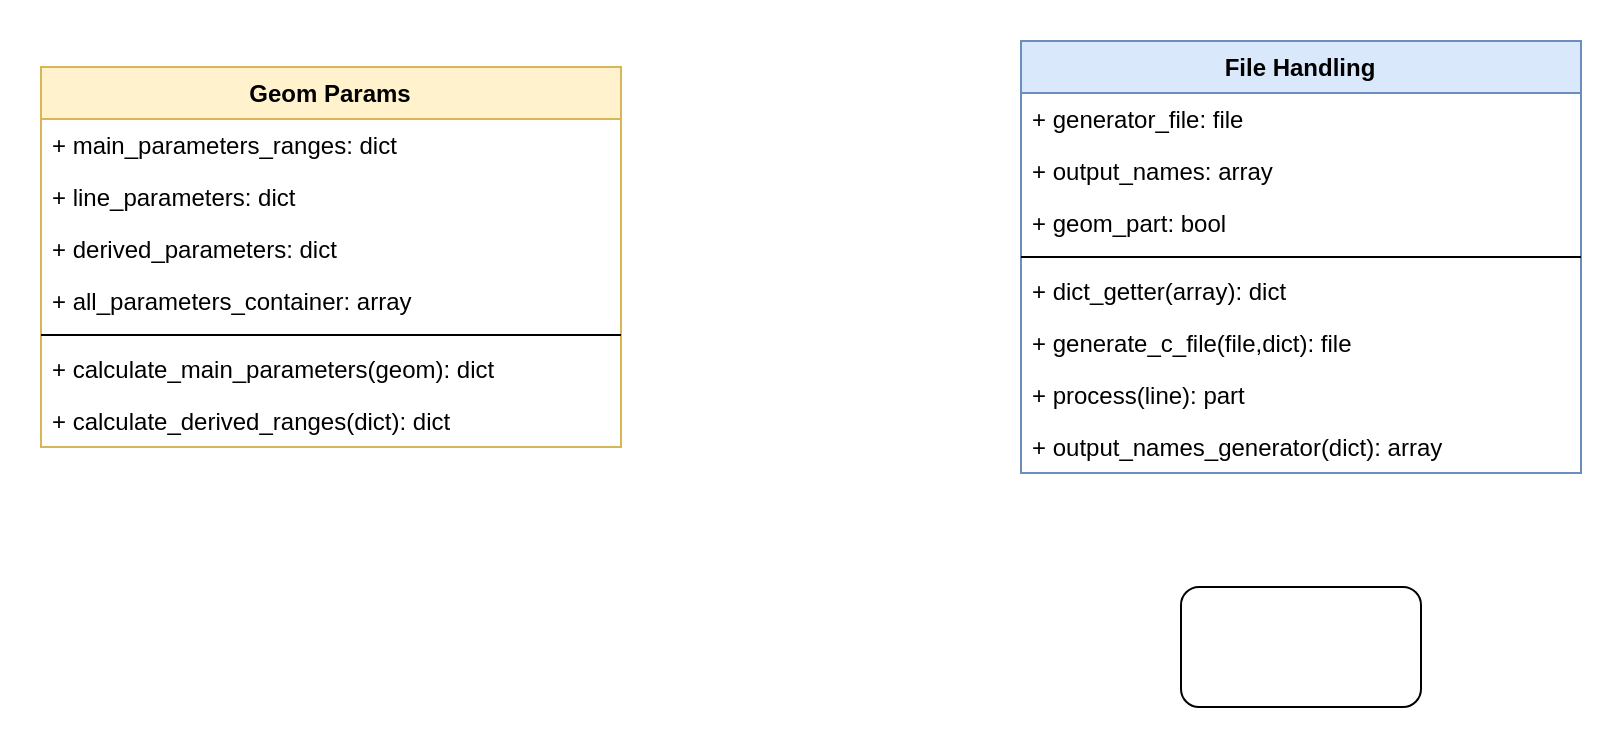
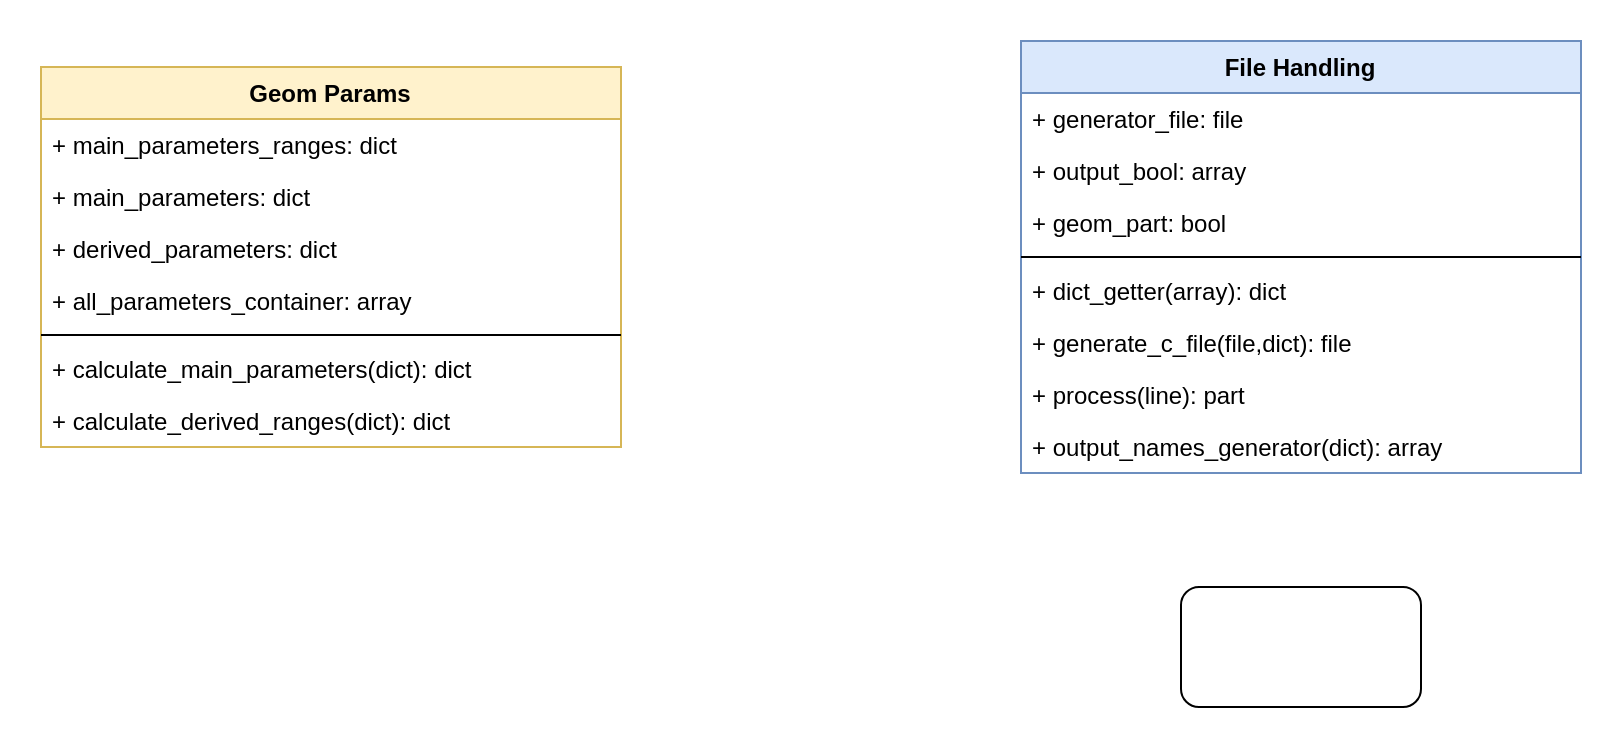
node "+ output_names: array": label "+ output_names: array" -> "+ output_bool: array"
node "+ line_parameters: dict": label "+ line_parameters: dict" -> "+ main_parameters: dict"
node "+ calculate_main_parameters(geom): dict": label "+ calculate_main_parameters(geom): dict" -> "+ calculate_main_parameters(dict): dict"
